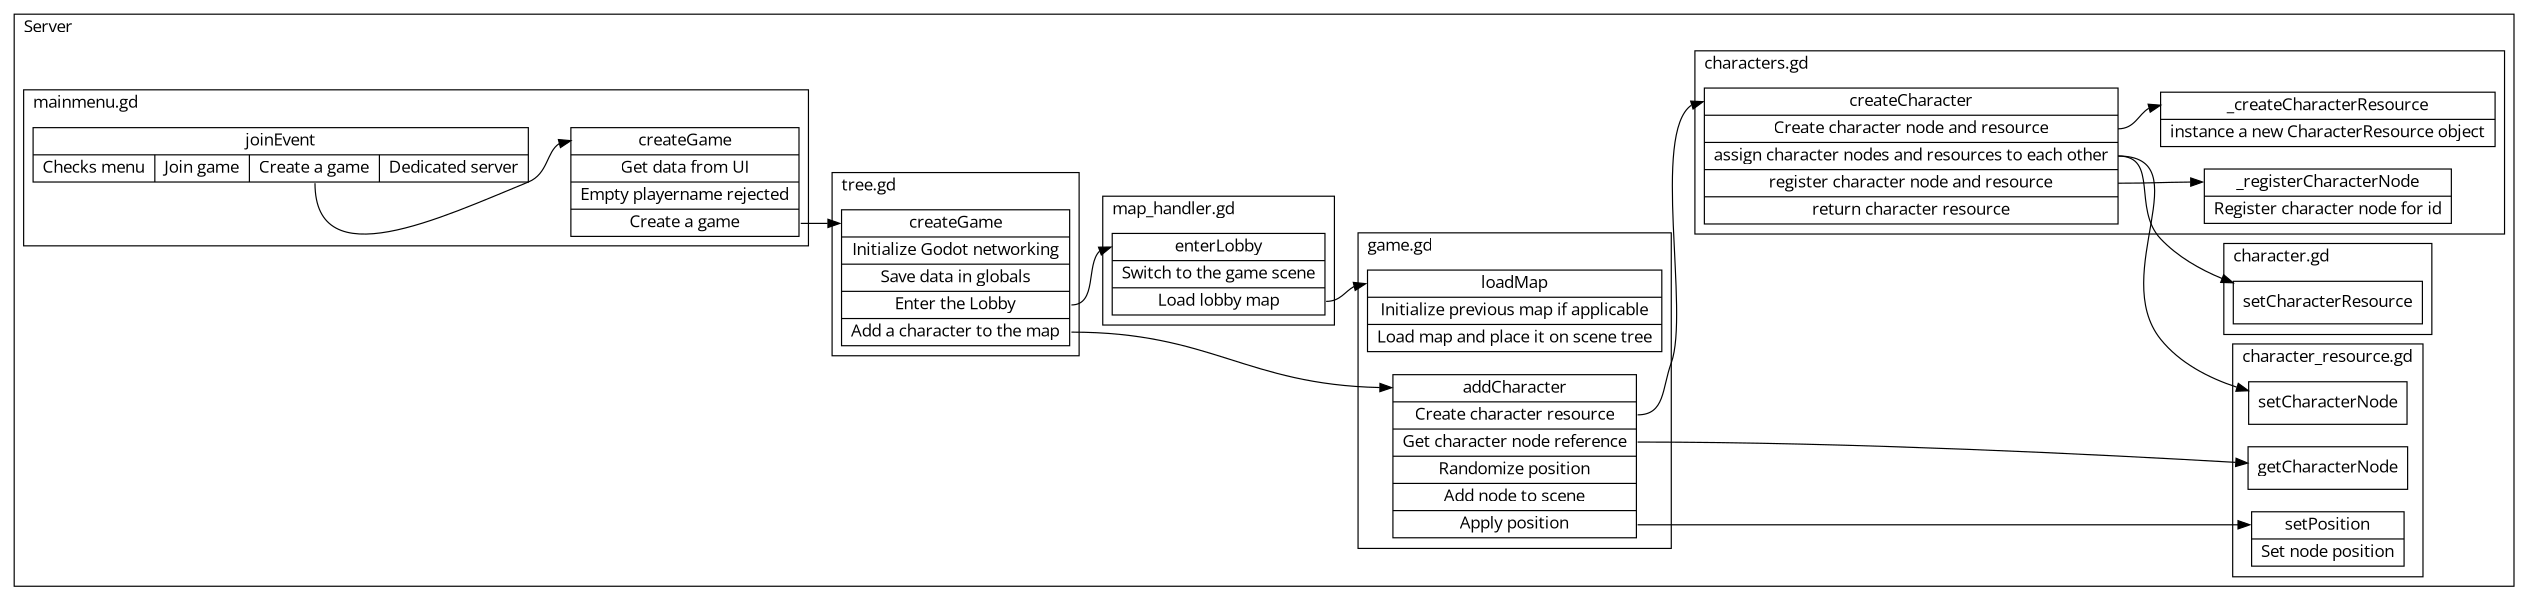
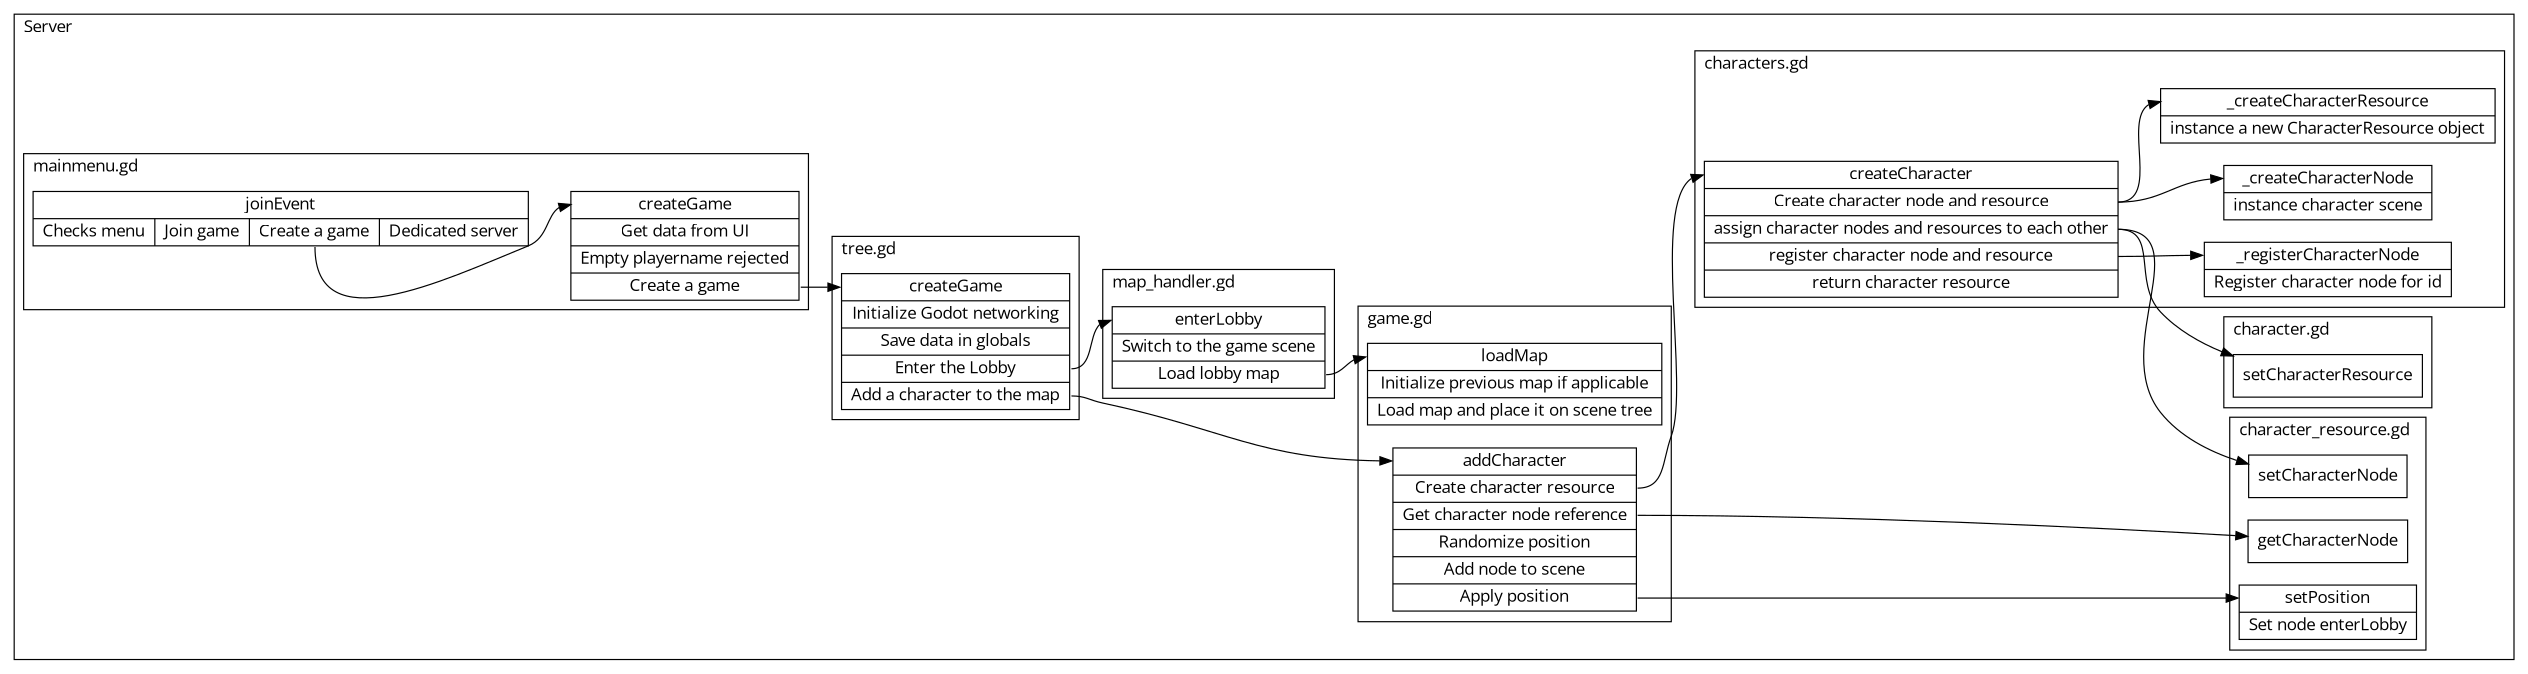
node "_createCharacterNode": added
node "setPosition": text "Set node position" -> "Set node enterLobby"
